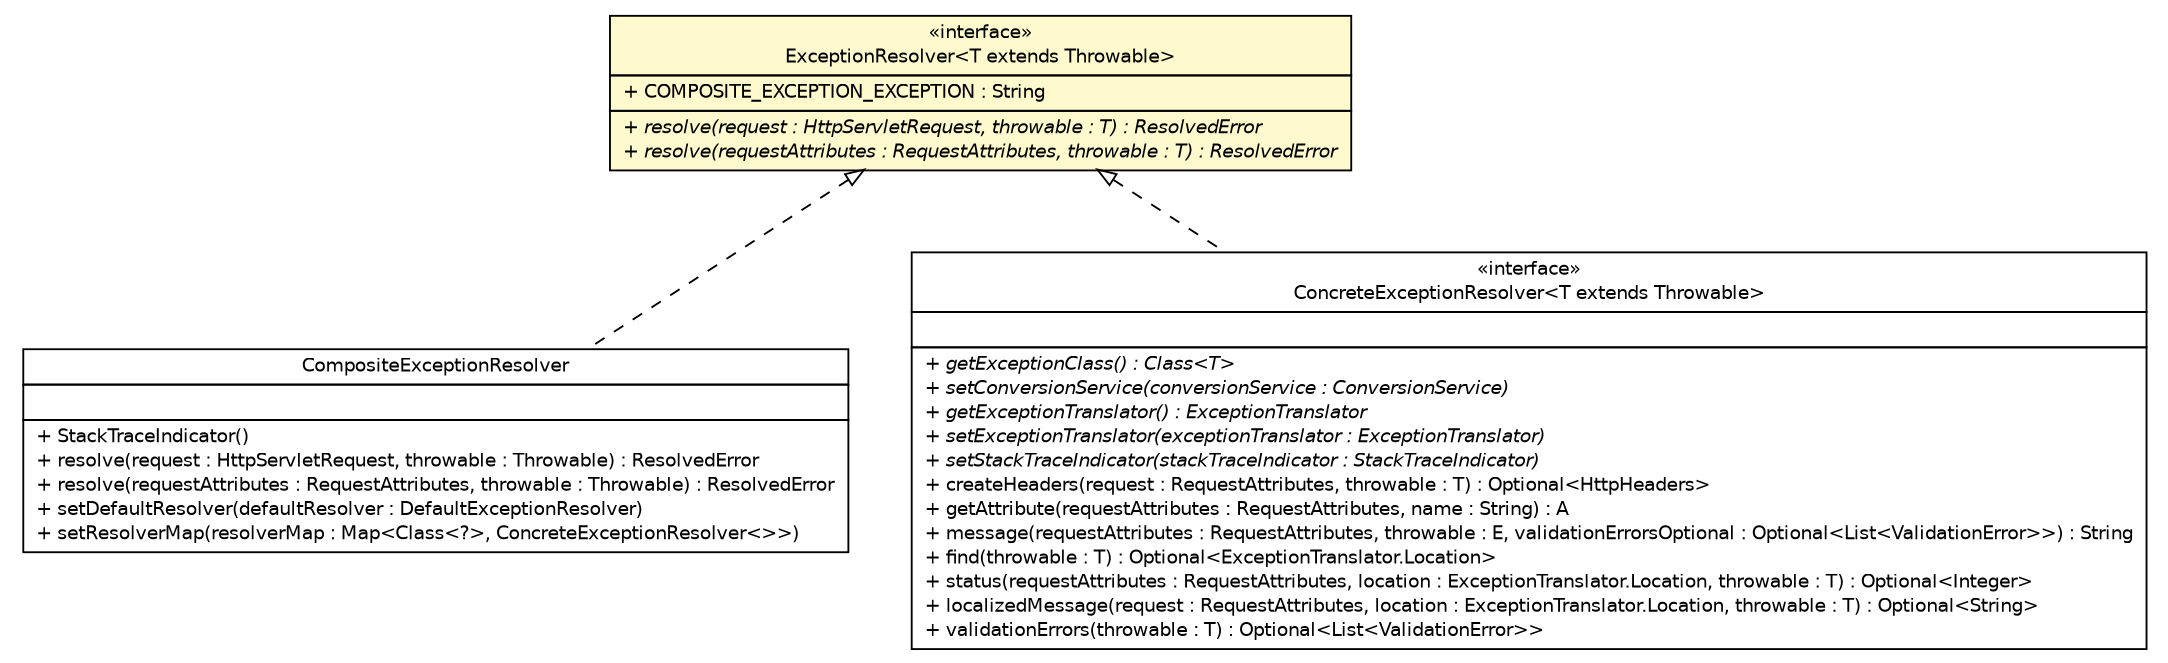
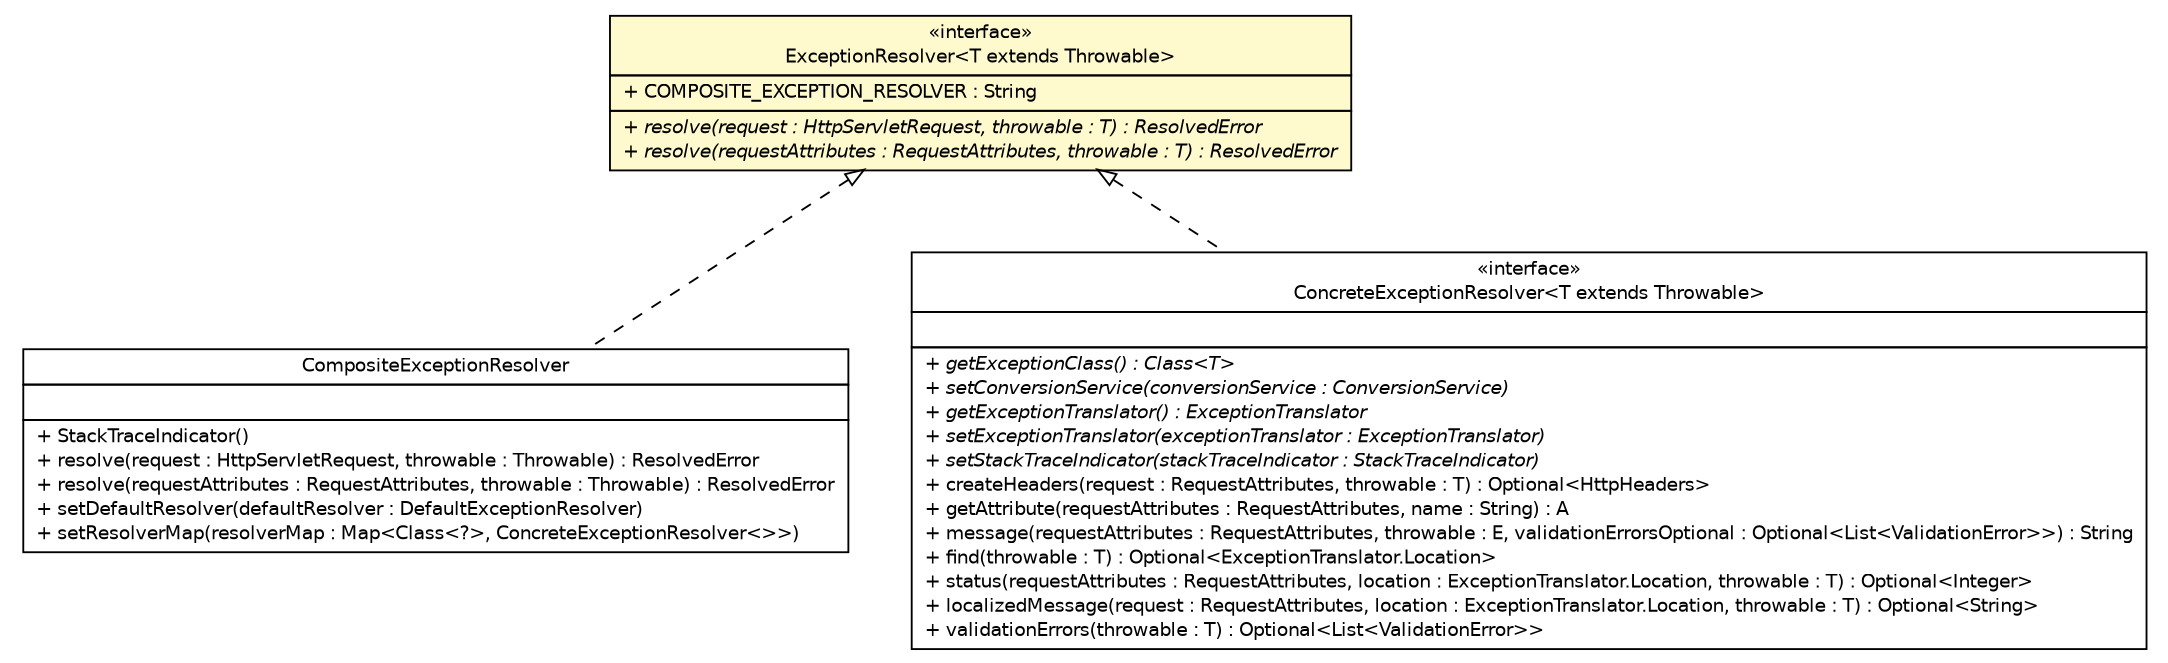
node "ExceptionResolver<T extends Throwable>": text "+ COMPOSITE_EXCEPTION_EXCEPTION : String" -> "+ COMPOSITE_EXCEPTION_RESOLVER : String"
